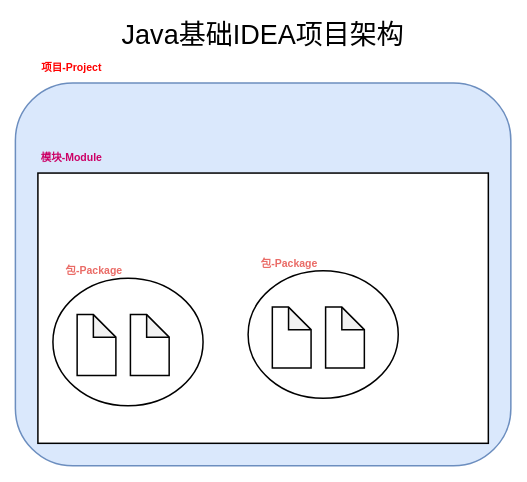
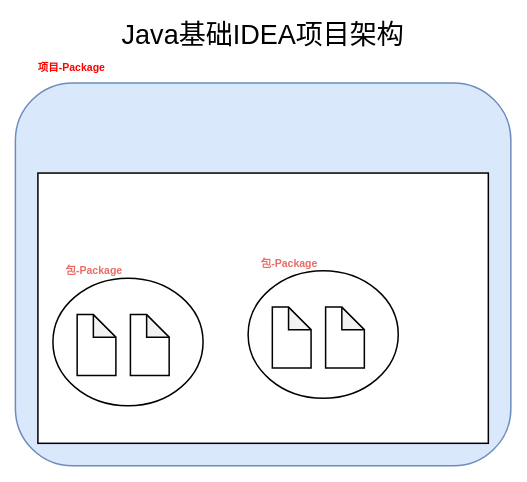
node "项目-Project": label "项目-Project" -> "项目-Package"
node "模块-Module": removed
